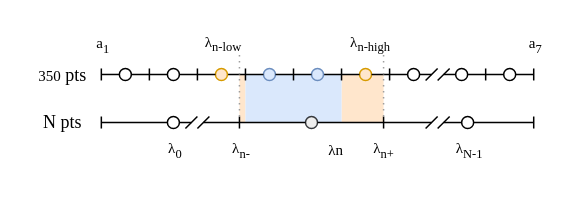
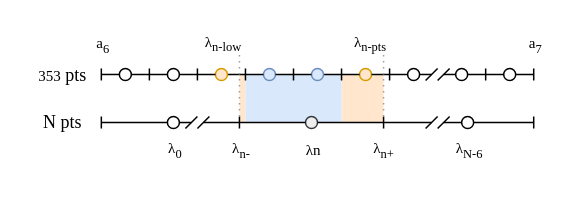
node "λn-high": label "λn-high" -> "λn-pts"
node "a1": label "a1" -> "a6"
node "350 pts": label "350 pts" -> "353 pts"
node "λn": moved (335, 149) -> (313, 149)
node "λN-1": label "λN-1" -> "λN-6"
